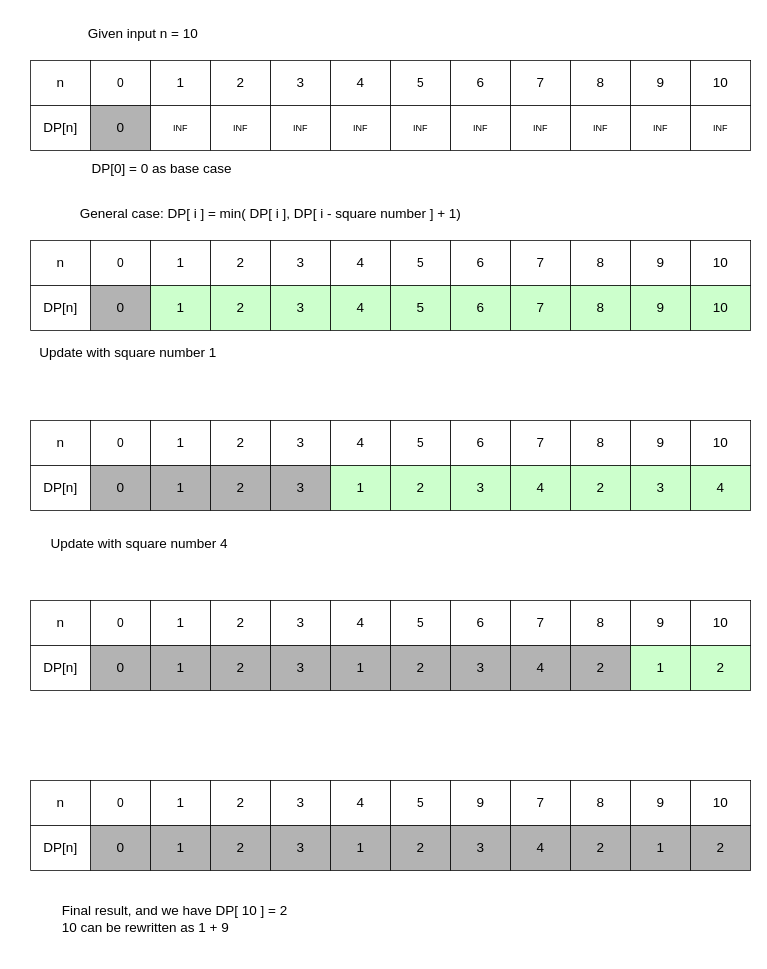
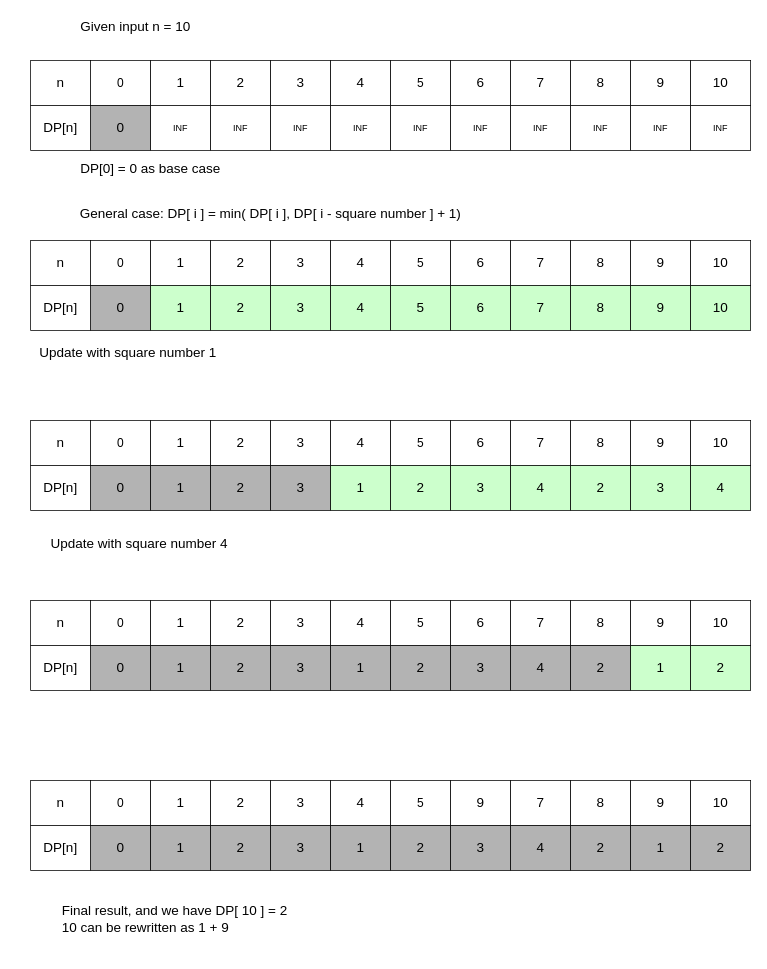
node "Given input n = 10": moved (143, 34) -> (135, 27)
node "DP[0] = 0 as base case": moved (162, 169) -> (150, 169)
